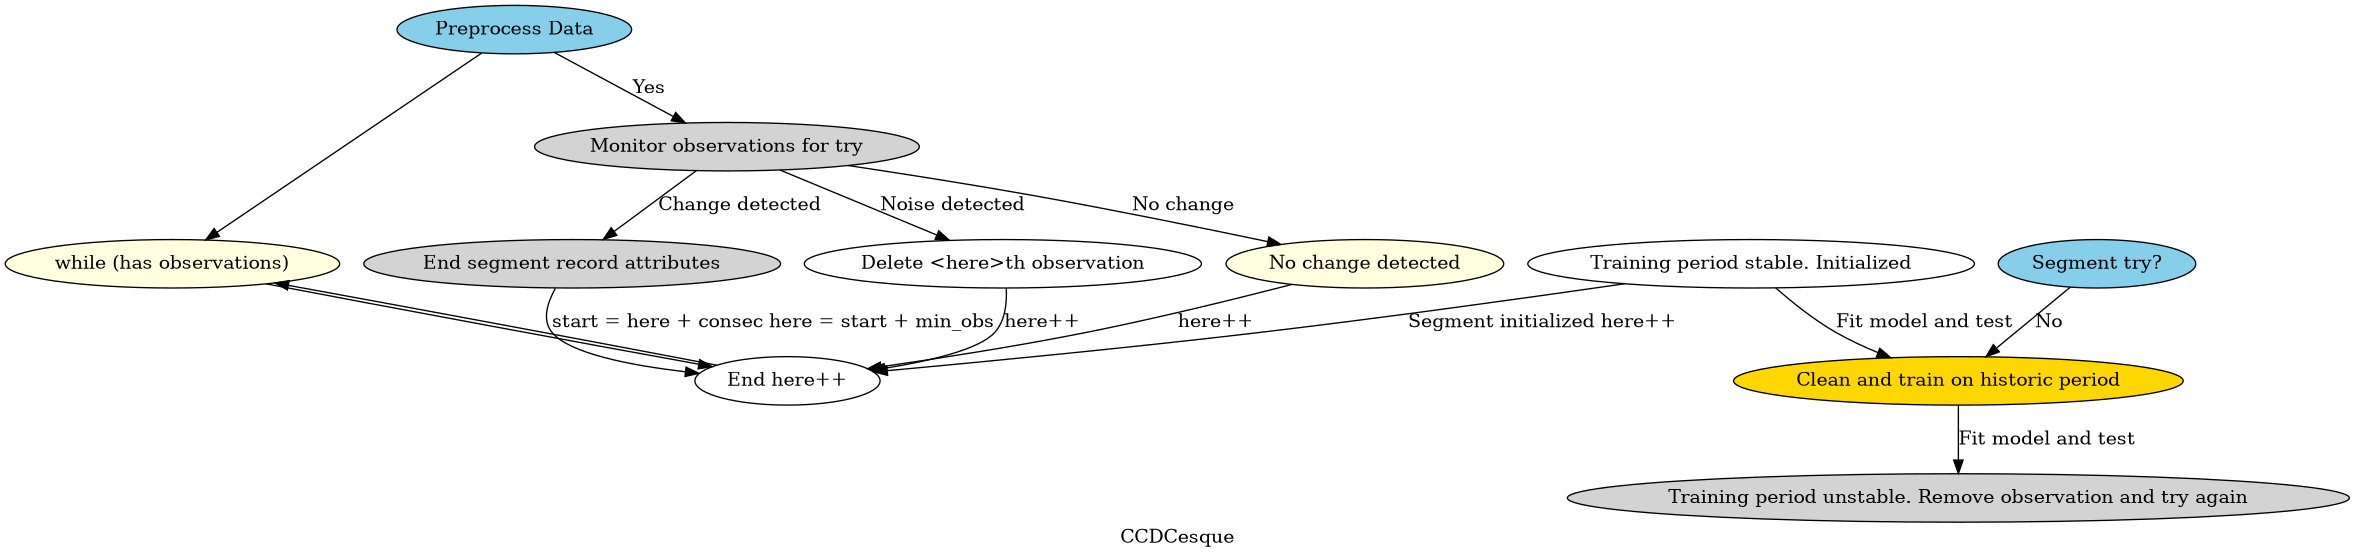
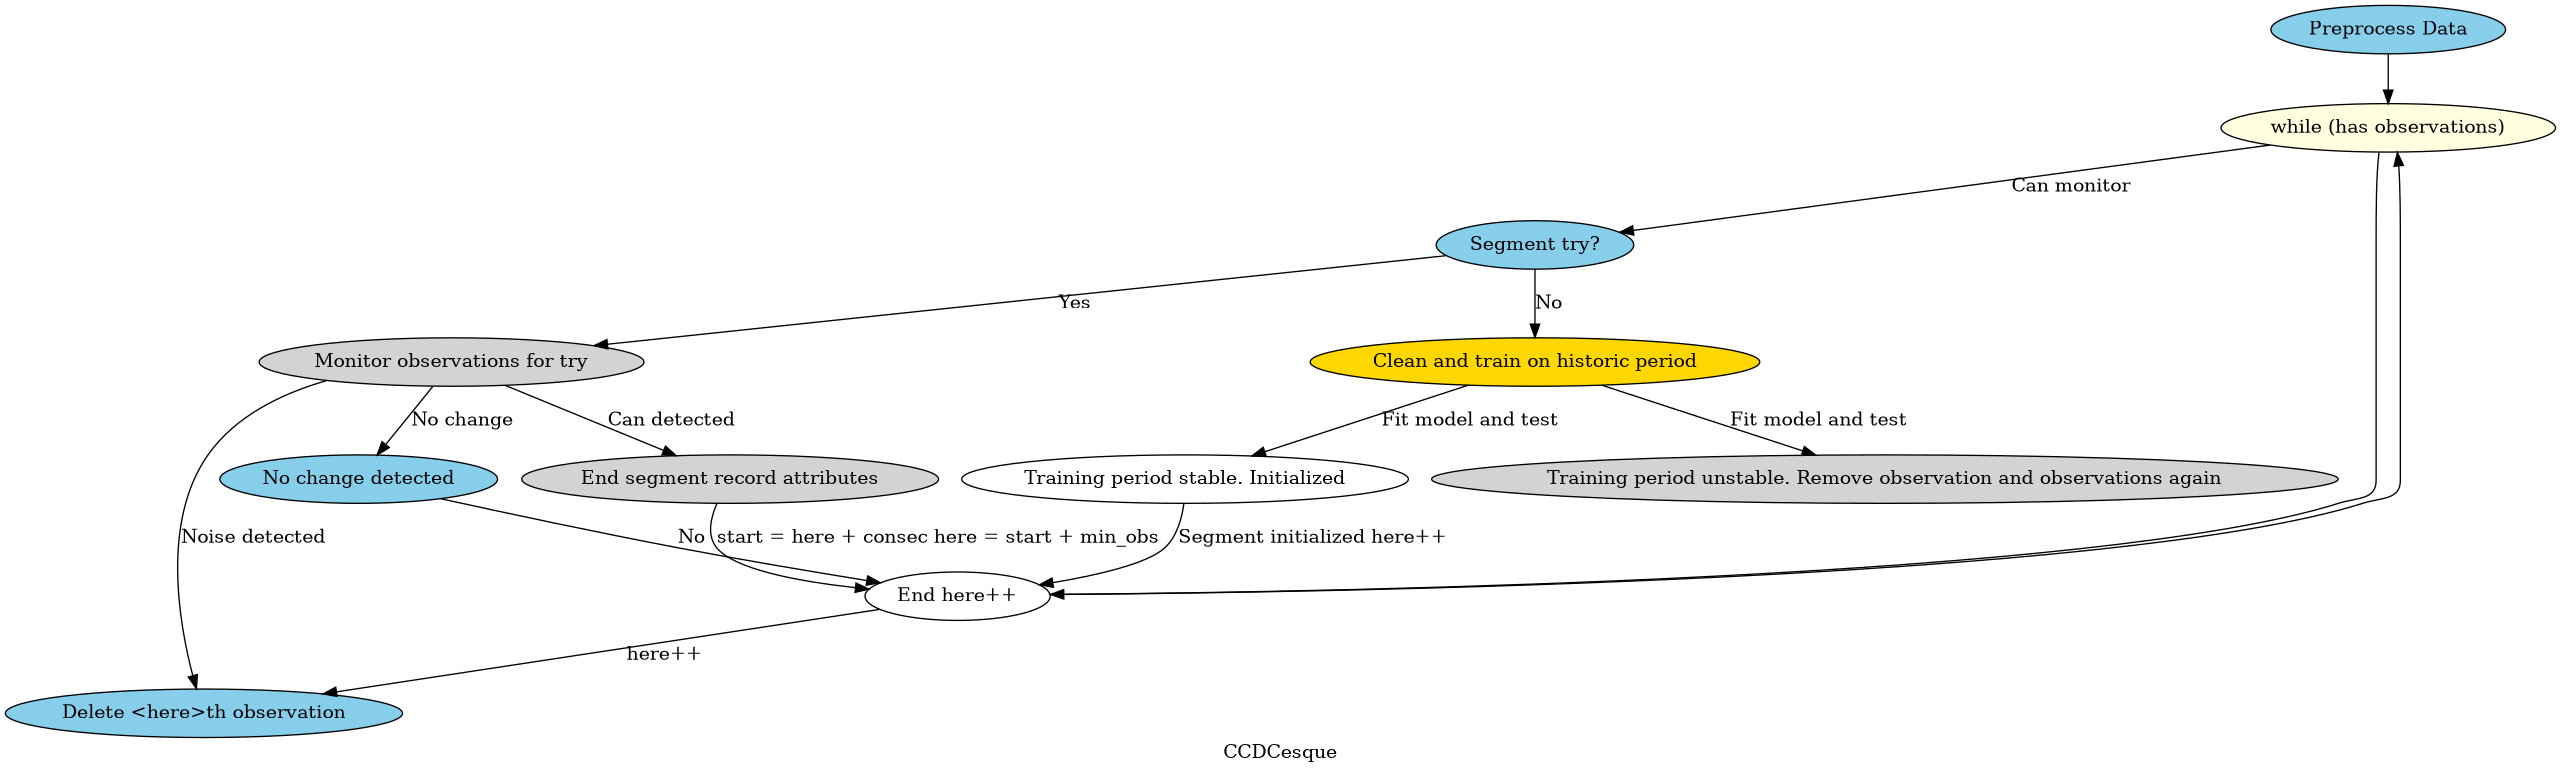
edge "Preprocess Data" -> "Monitor observations for try": now "Segment try?" -> "Monitor observations for try"
edge "while (has observations)" -> "Segment try?": added, label "Can monitor"
edge "Monitor observations for try" -> "End segment record attributes": label "Change detected" -> "Can detected"
node "Delete <here>th observation": fillcolor white -> skyblue
node "No change detected": fillcolor lightyellow -> skyblue
edge "No change detected" -> "End here++": label "here++" -> "No"
edge "Training period stable. Initialized" -> "Clean and train on historic period": reversed
edge "Delete <here>th observation" -> "End here++": reversed
node "Training period unstable. Remove observation and try again": label "Training period unstable. Remove observation and try again" -> "Training period unstable. Remove observation and observations again"
